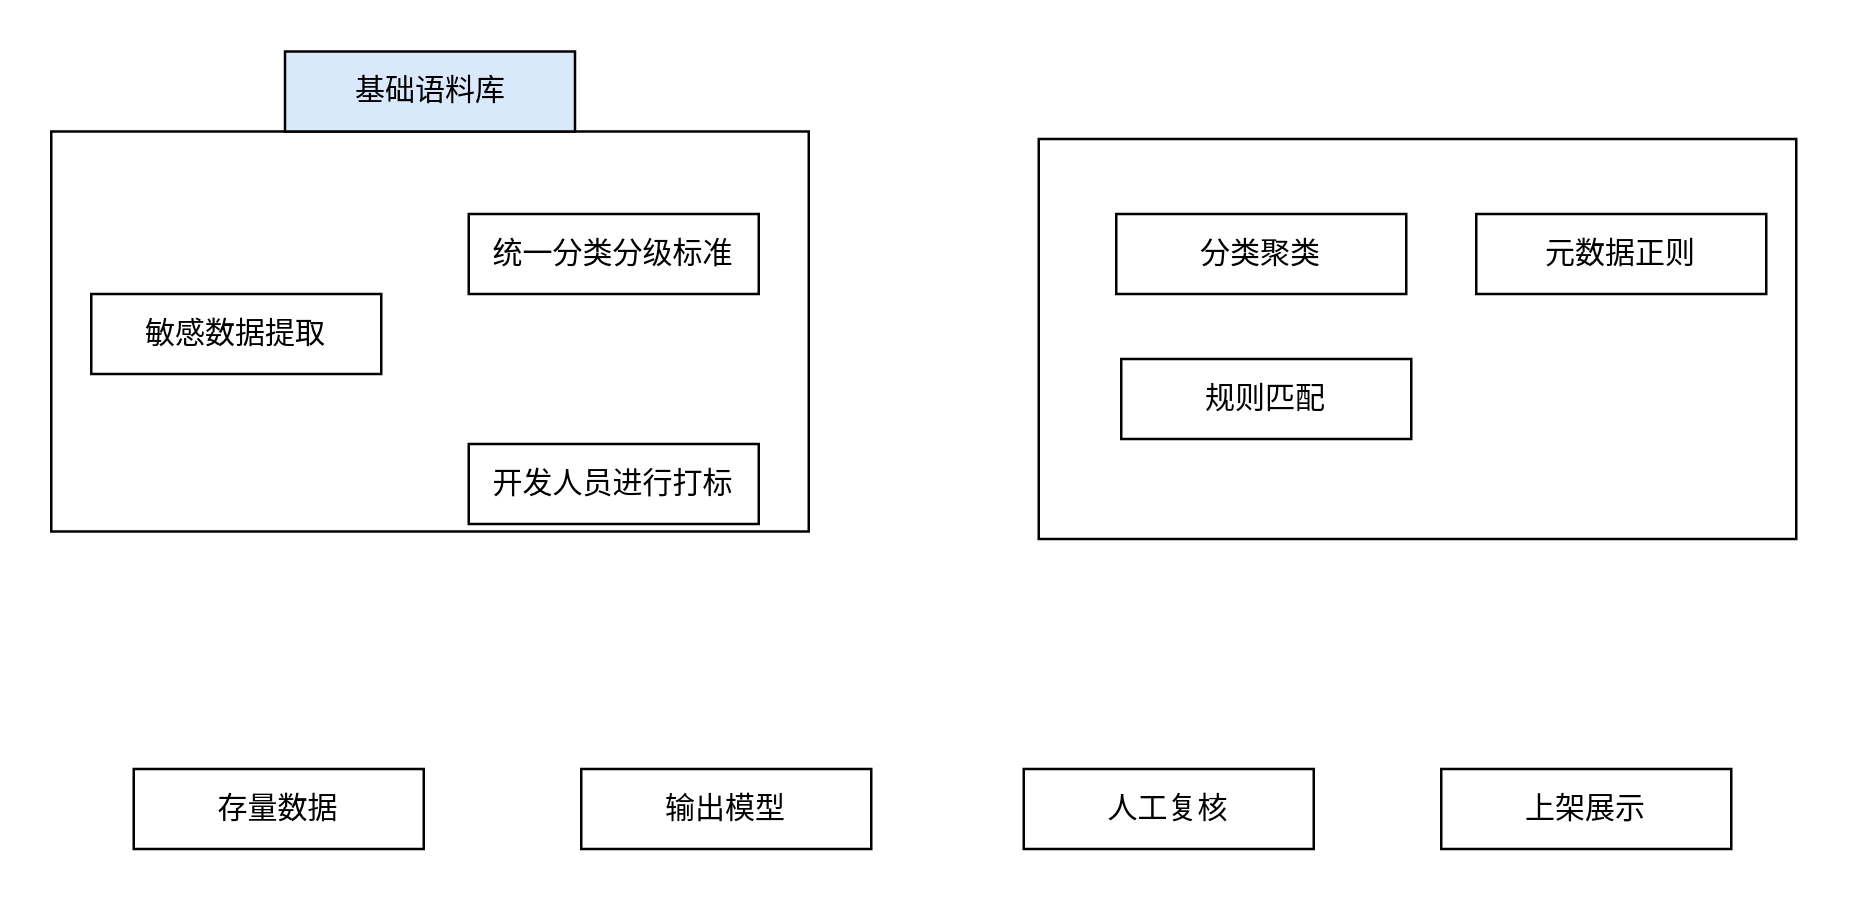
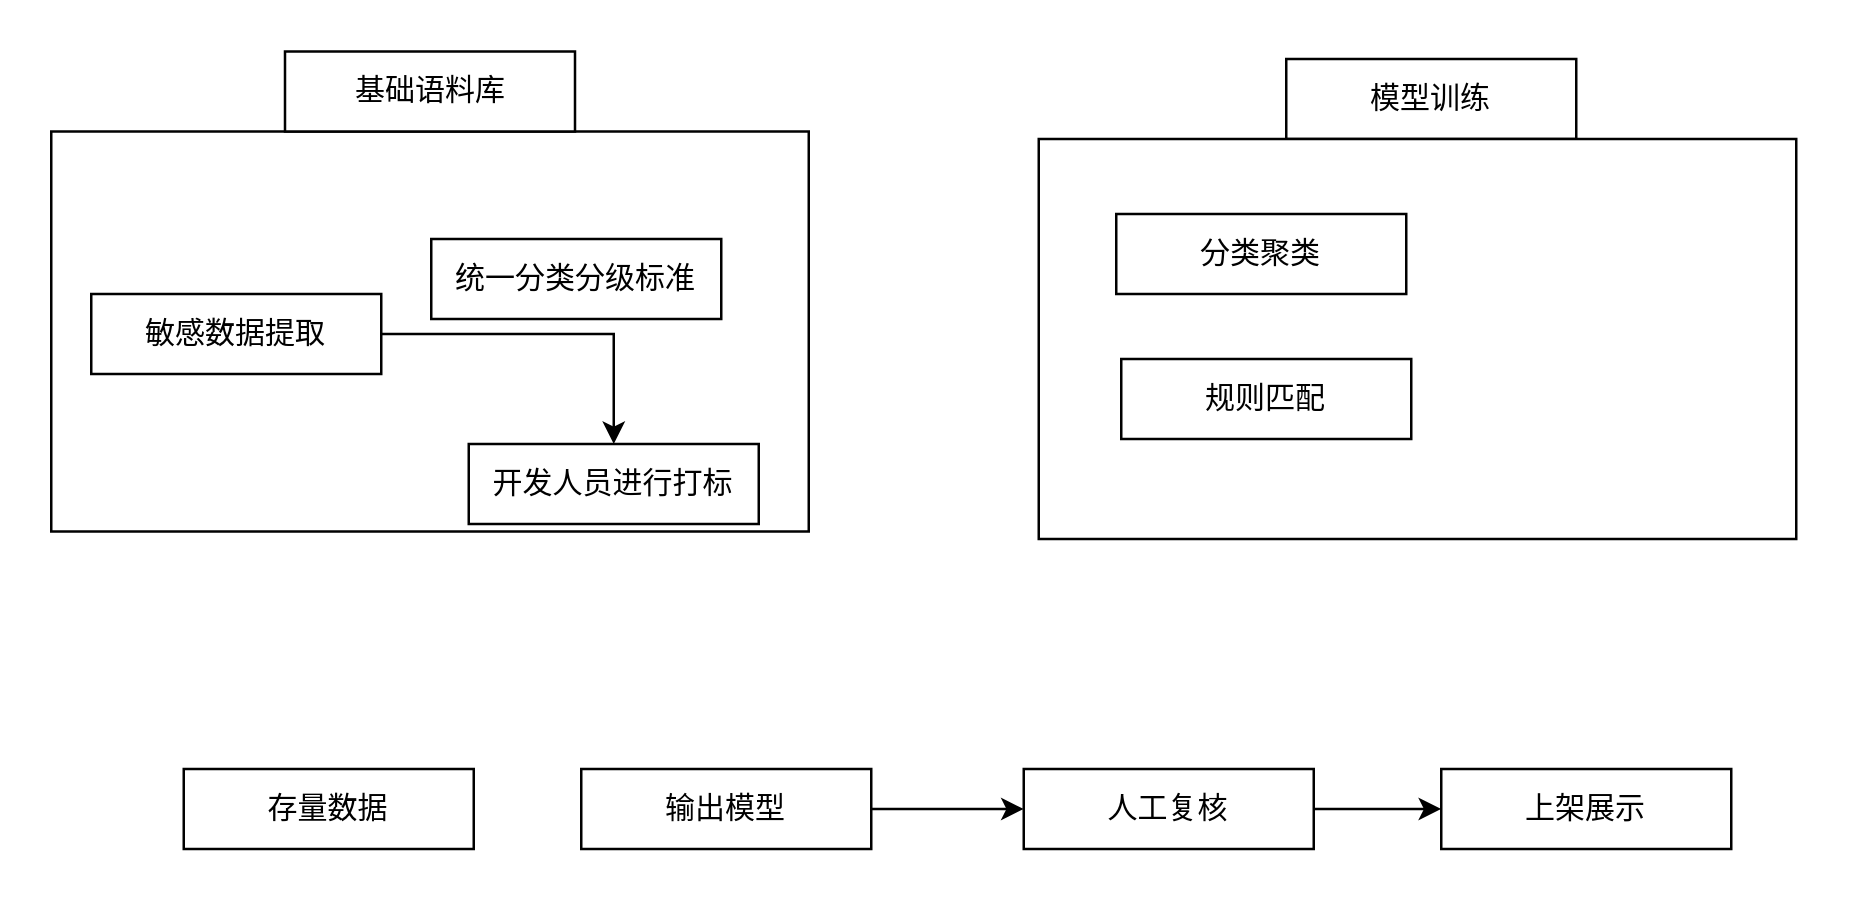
node "基础语料库": fillcolor #dae8fc -> #ffffff
node "模型训练": added
node "统一分类分级标准": moved (614, 254) -> (576, 279)
node "元数据正则": removed
edge "敏感数据提取" -> "开发人员进行打标": added
node "存量数据": moved (279, 809) -> (329, 809)
edge "输出模型" -> "人工复核": added
edge "人工复核" -> "上架展示": added
